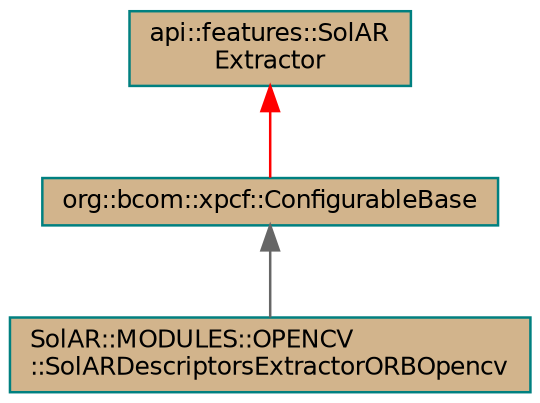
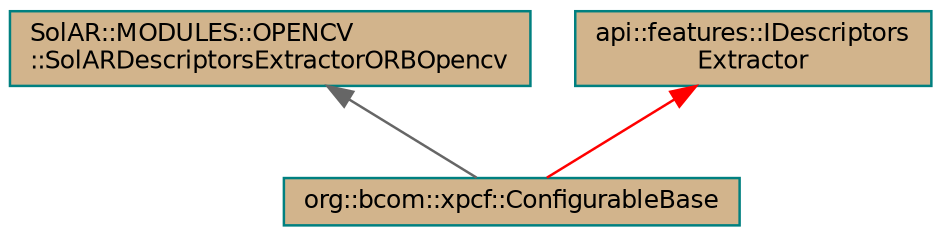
node "api::features::SolAR Extractor": label "api::features::SolAR Extractor" -> "api::features::IDescriptors Extractor"
edge "SolAR::MODULES::OPENCV ::SolARDescriptorsExtractorORBOpencv" -> "org::bcom::xpcf::ConfigurableBase": reversed
